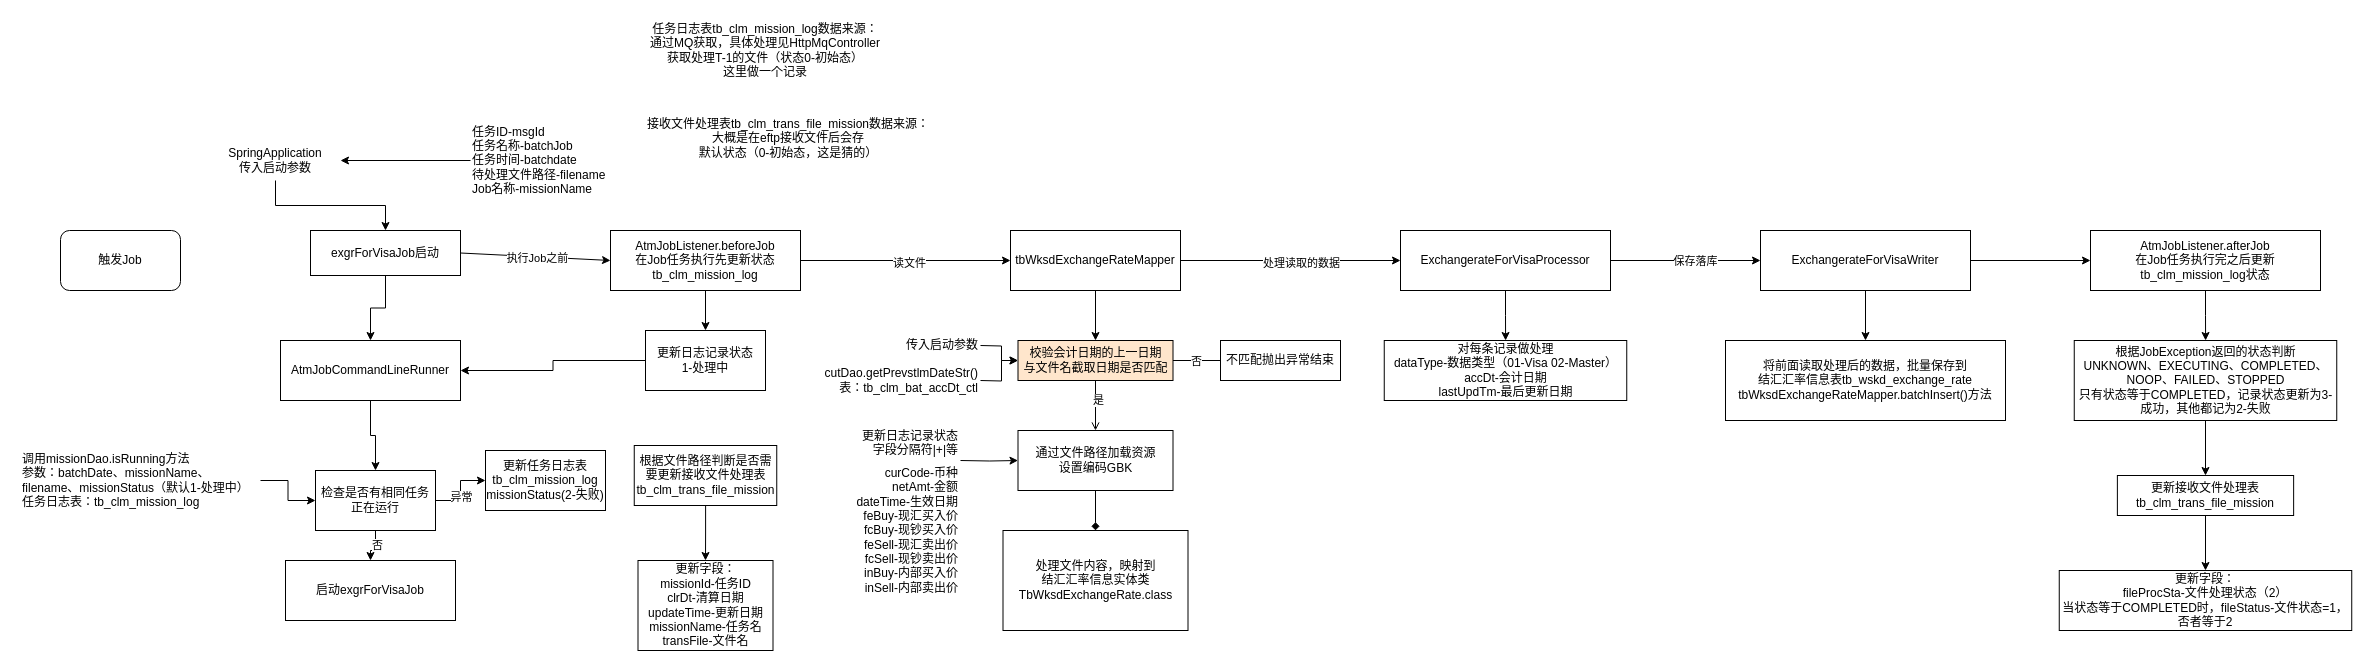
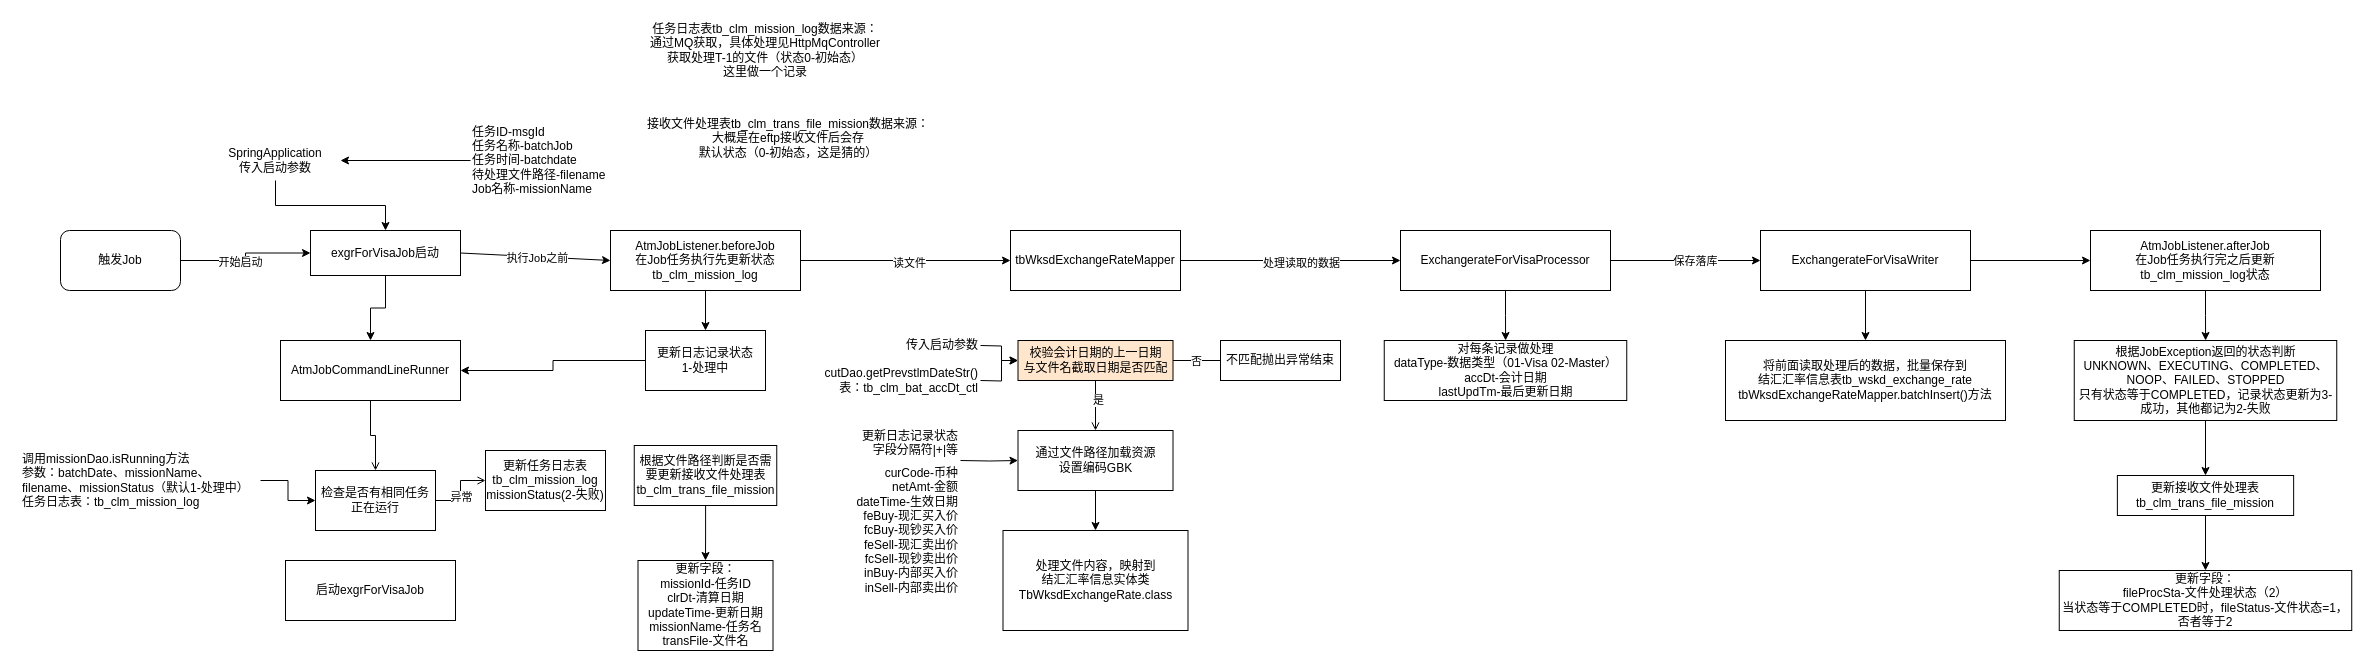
edge "触发Job" -> "exgrForVisaJob启动": added, label "开始启动"
edge "tbWksdExchangeRateMapper" -> "校验会计日期的上一日期 与文件名截取日期是否匹配": removed
edge "AtmJobCommandLineRunner" -> "检查是否有相同任务正在运行": arrowhead classic -> open
edge "检查是否有相同任务正在运行" -> "更新任务日志表tb_clm_mission_log missionStatus(2-失败)": arrowhead classic -> open
edge "通过文件路径加载资源 设置编码GBK" -> "处理文件内容，映射到 结汇汇率信息实体类 TbWksdExchangeRate.class": arrowhead diamond -> classic
edge "检查是否有相同任务正在运行" -> "启动exgrForVisaJob": removed, label "否"
